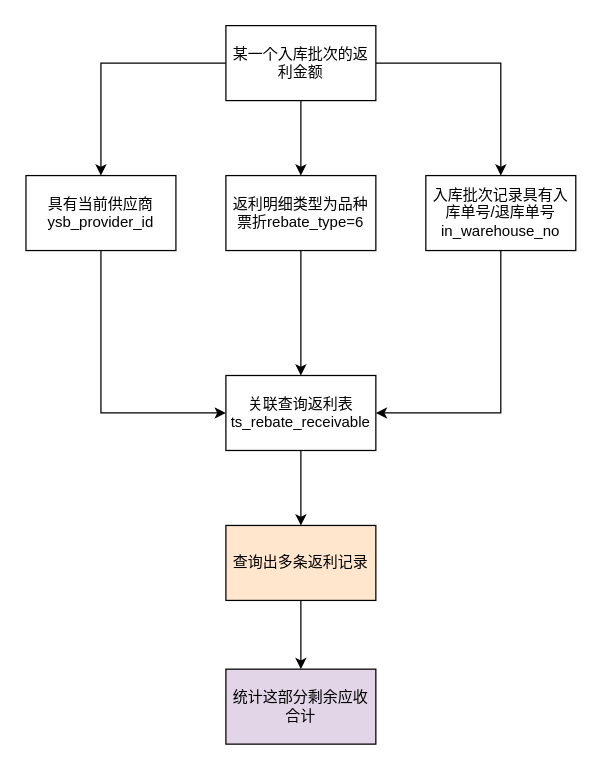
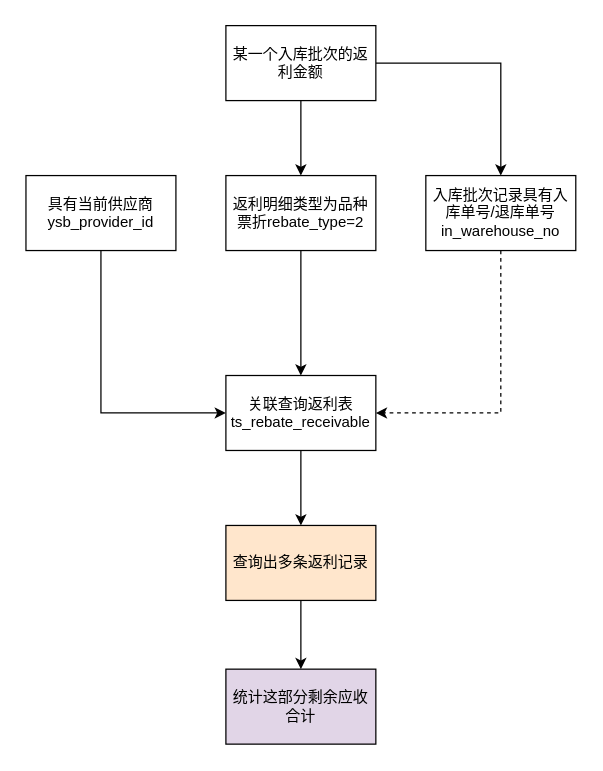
edge "某一个入库批次的返利金额" -> "具有当前供应商ysb_provider_id": removed
node "返利明细类型为品种票折rebate_type=6": label "返利明细类型为品种票折rebate_type=6" -> "返利明细类型为品种票折rebate_type=2"
edge "入库批次记录具有入库单号/退库单号in_warehouse_no" -> "关联查询返利表ts_rebate_receivable": style solid -> dashed
